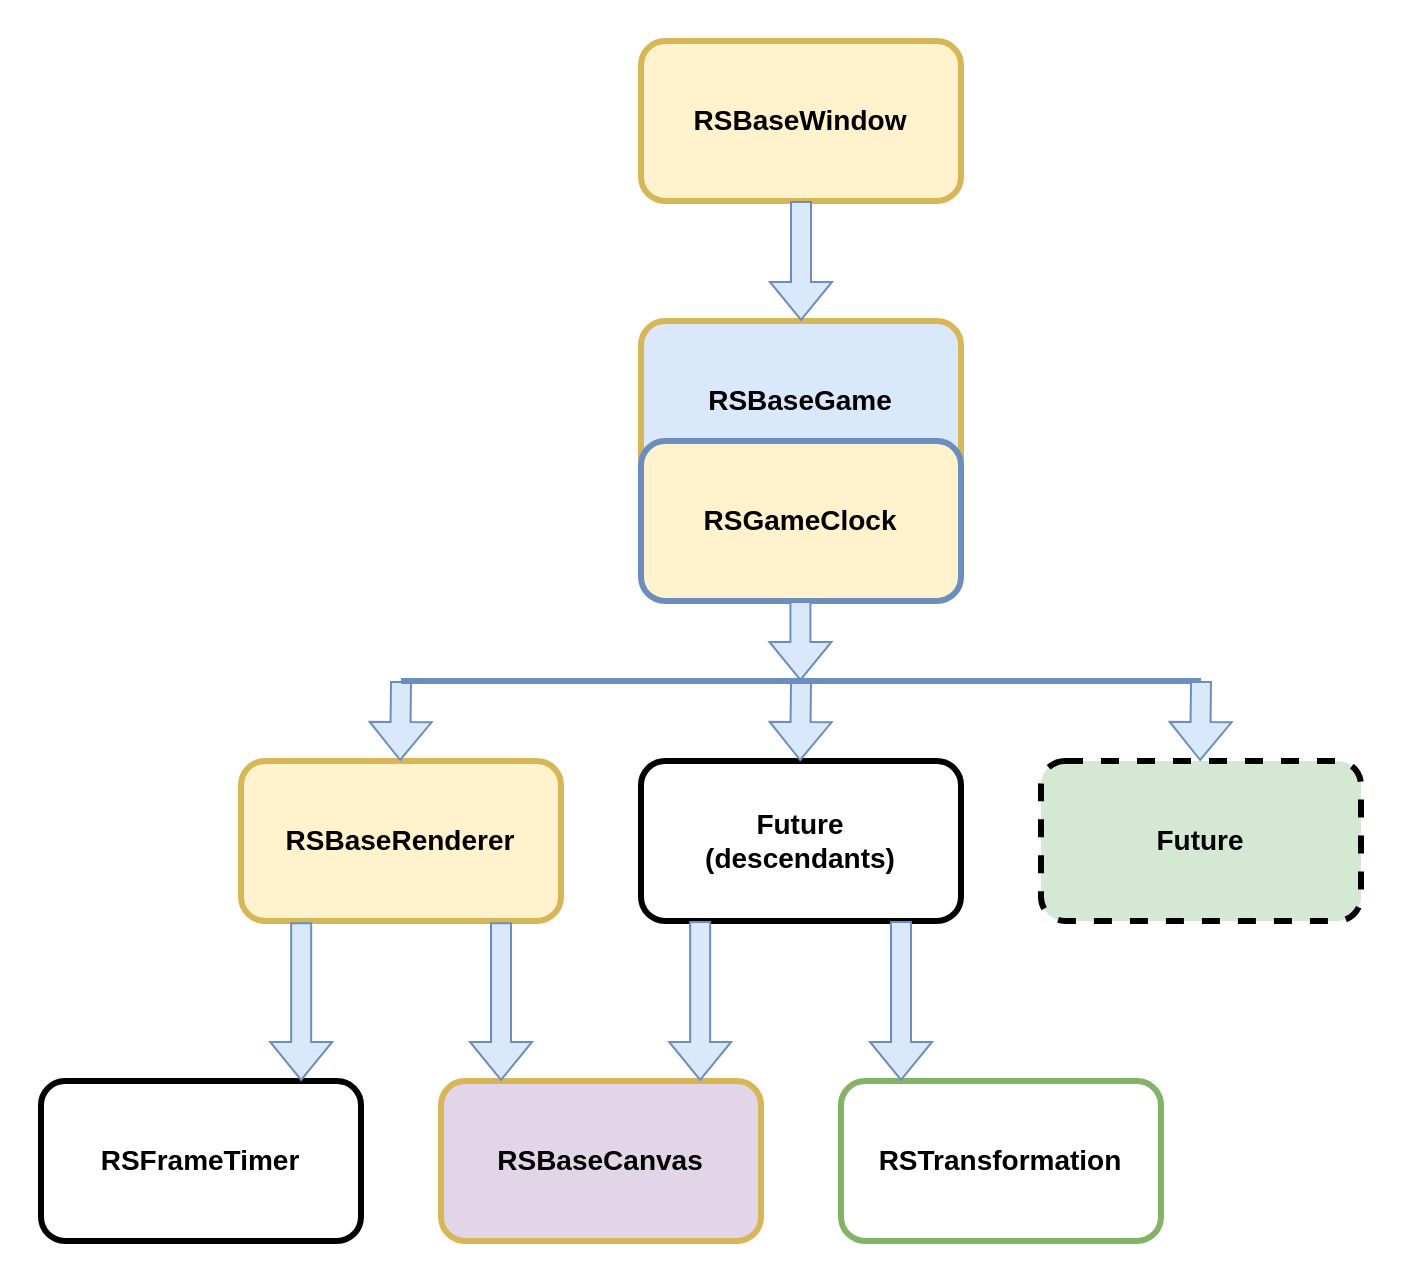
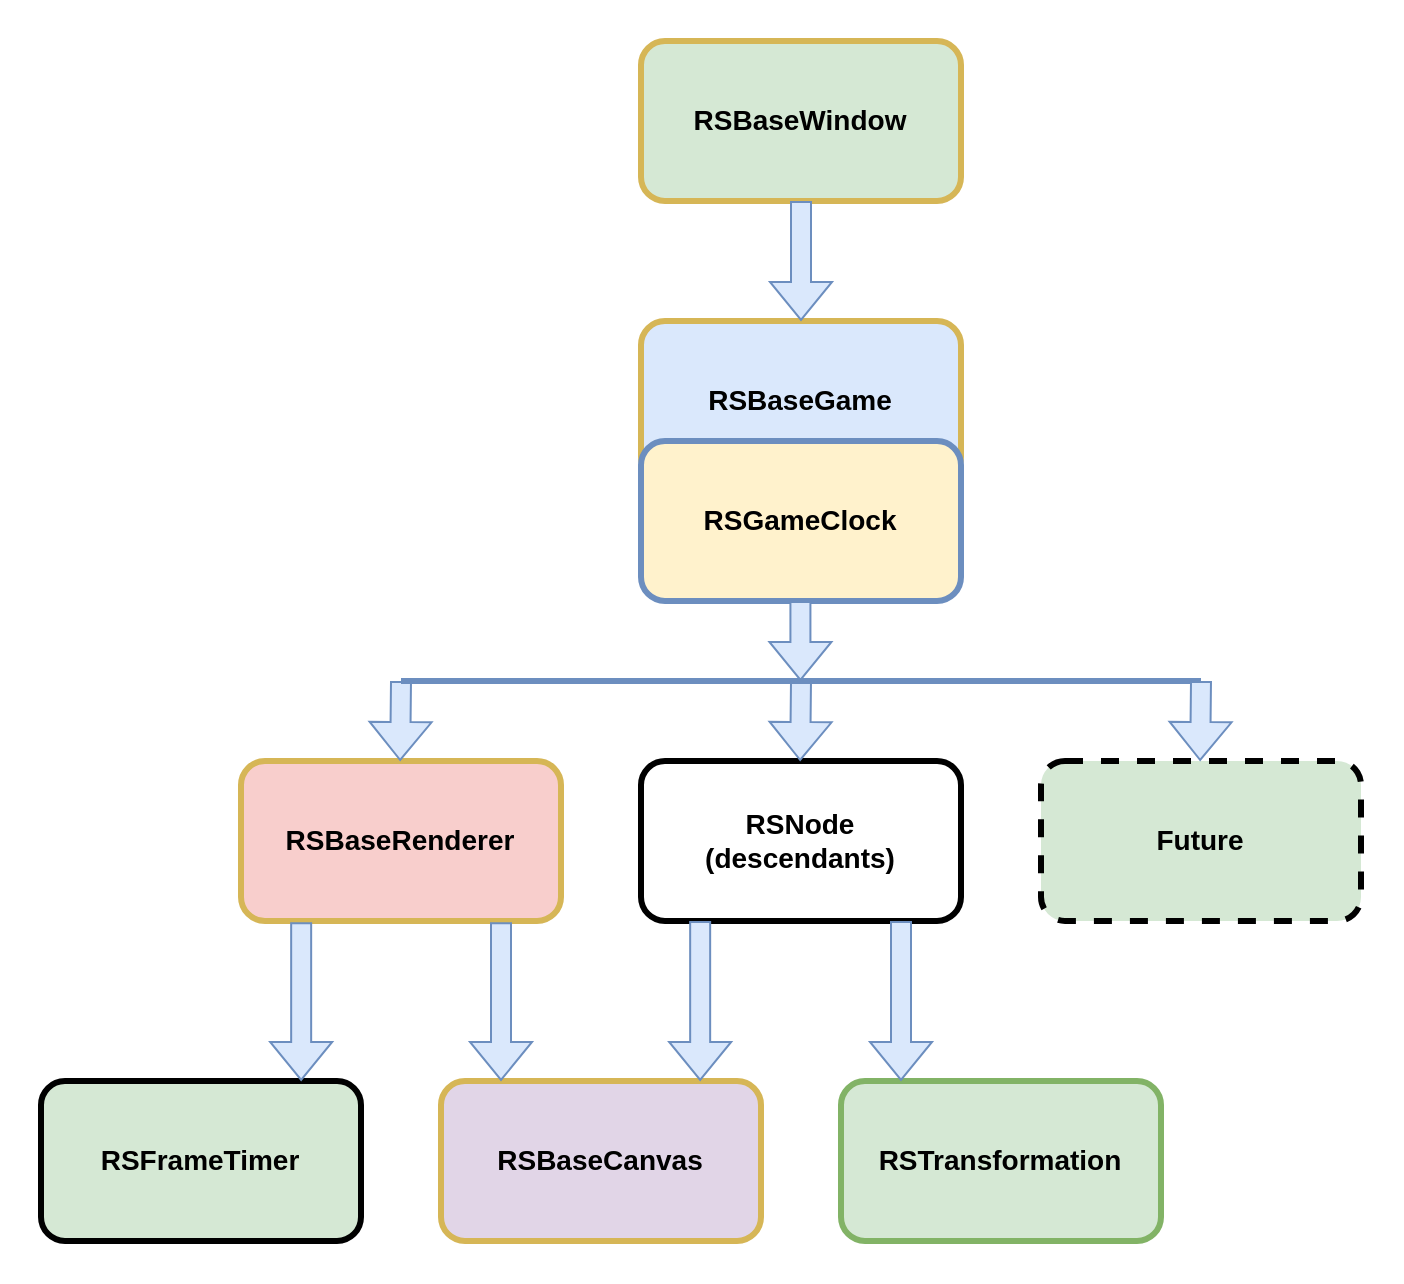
node "RSBaseWindow": fillcolor #fff2cc -> #d5e8d4
node "RSBaseRenderer": fillcolor #fff2cc -> #f8cecc
node "Future (descendants)": label "Future (descendants)" -> "RSNode (descendants)"
node "RSFrameTimer": fillcolor #ffffff -> #d5e8d4
node "RSTransformation": fillcolor #ffffff -> #d5e8d4
